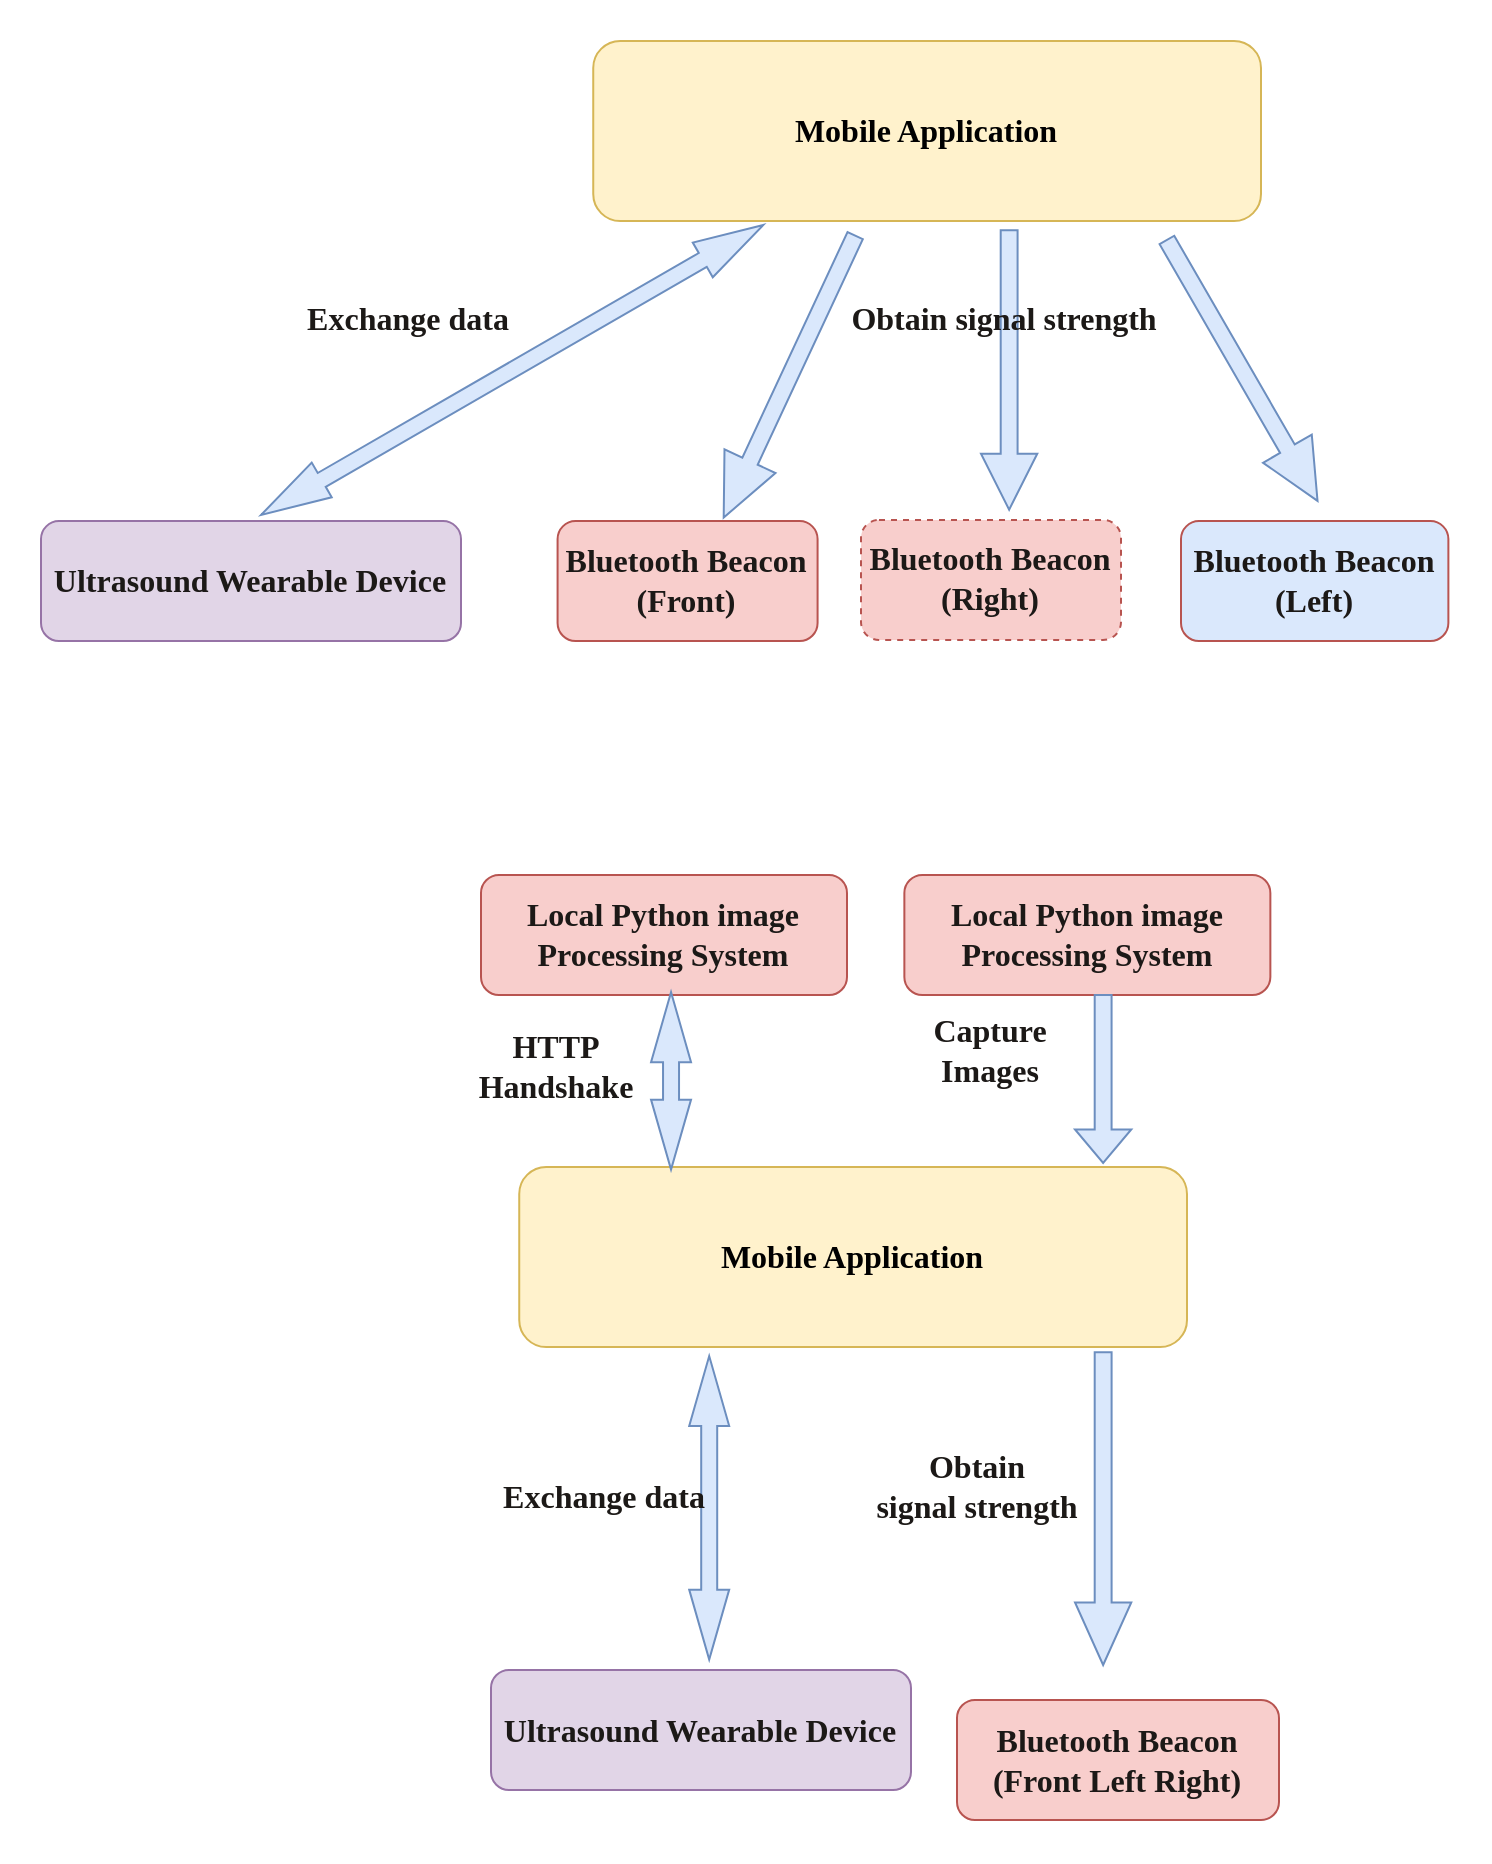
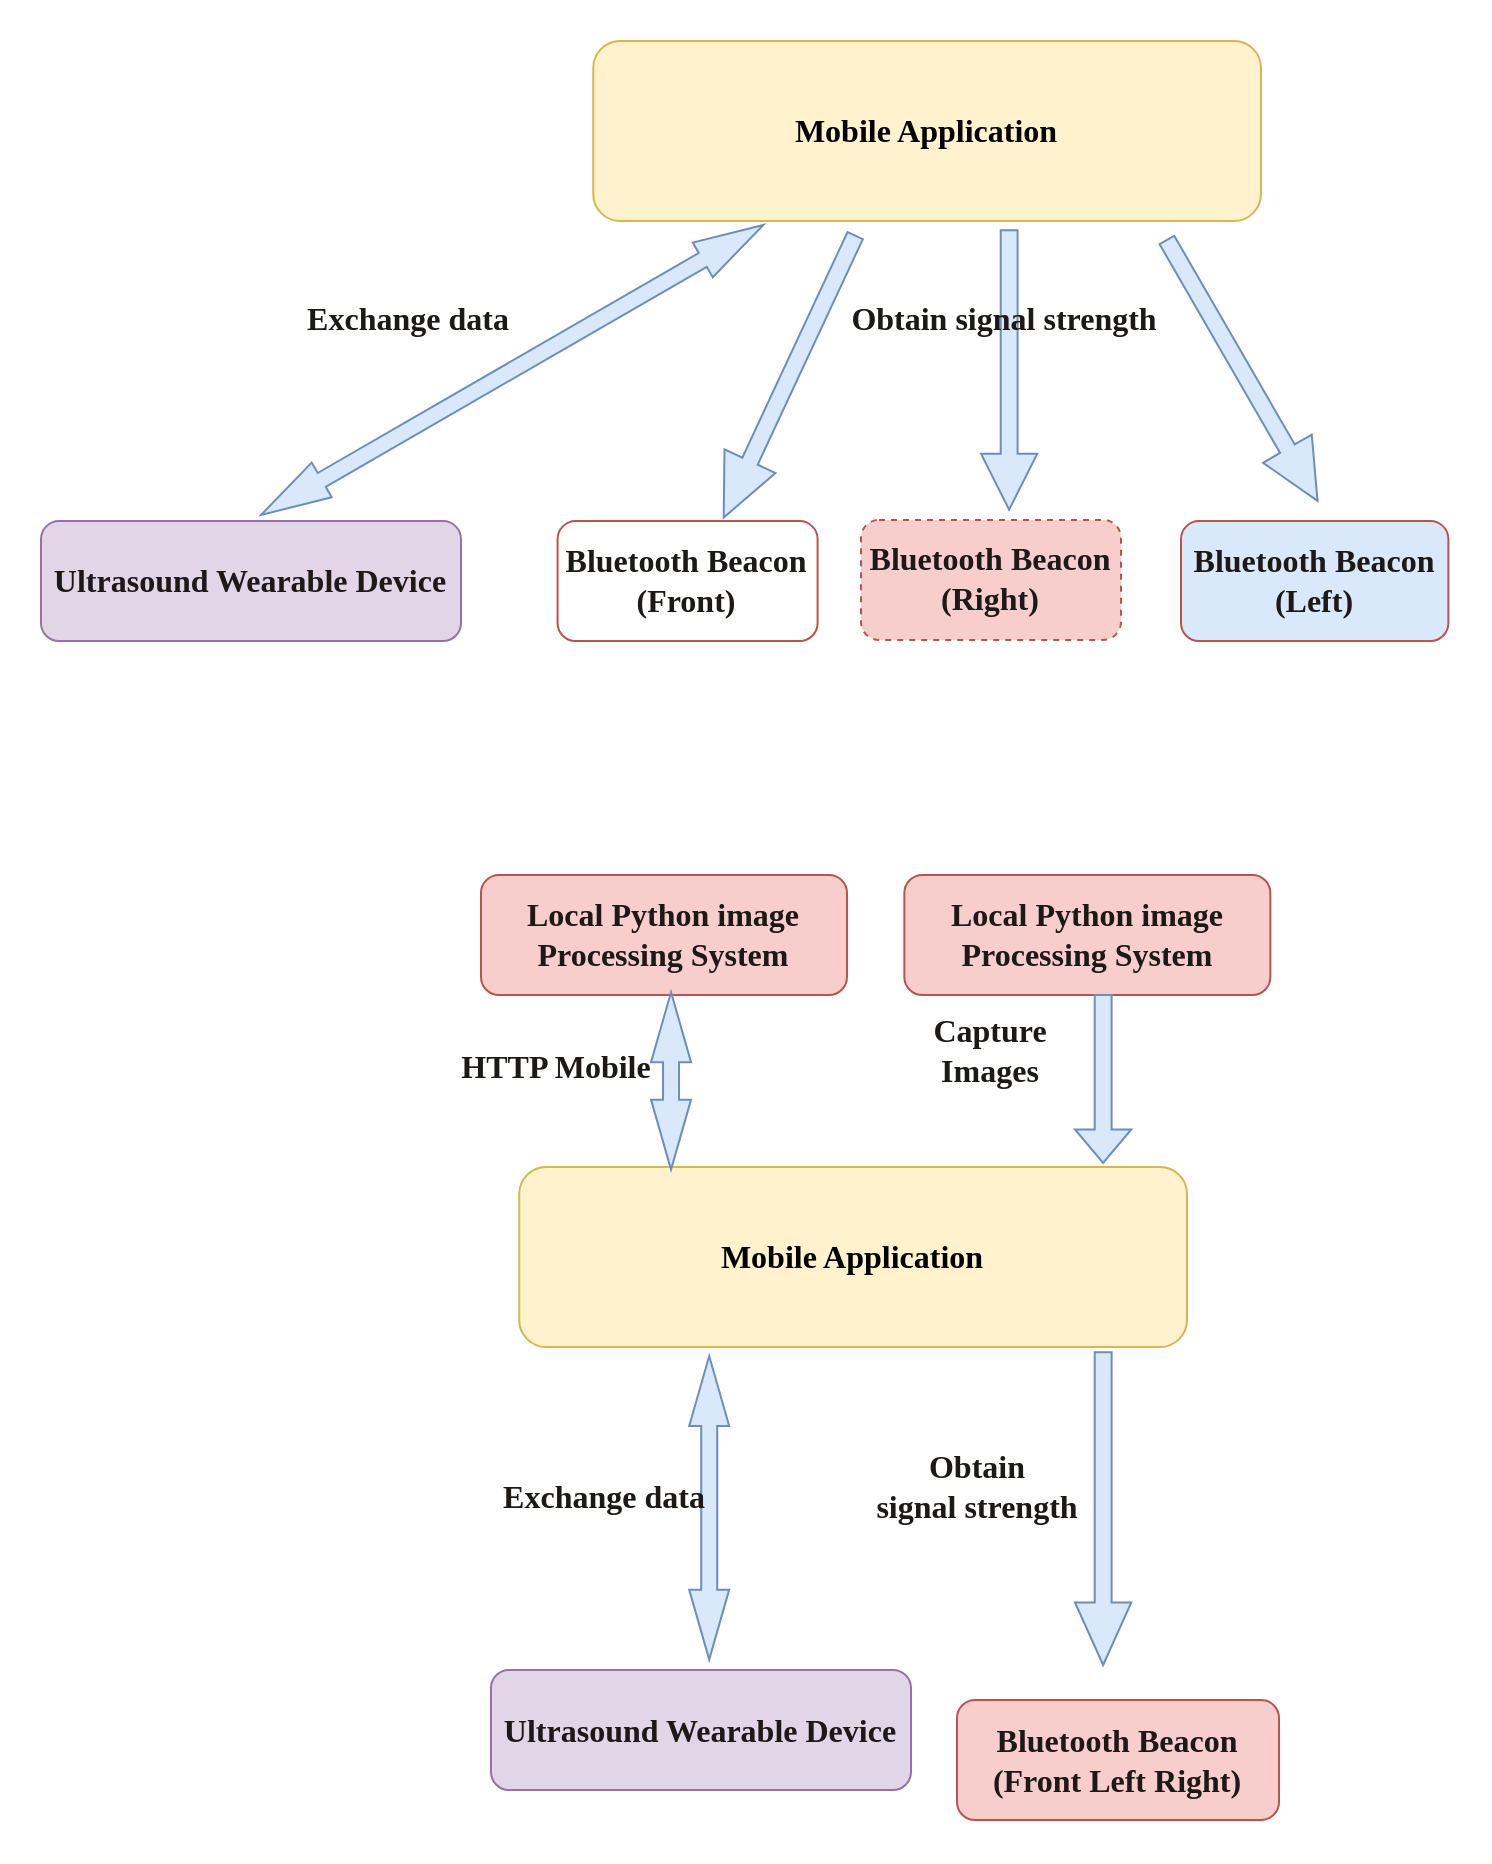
node "Bluetooth Beacon (Front)": fillcolor #f8cecc -> #ffffff
node "HTTP Handshake": label "HTTP Handshake" -> "HTTP Mobile"
